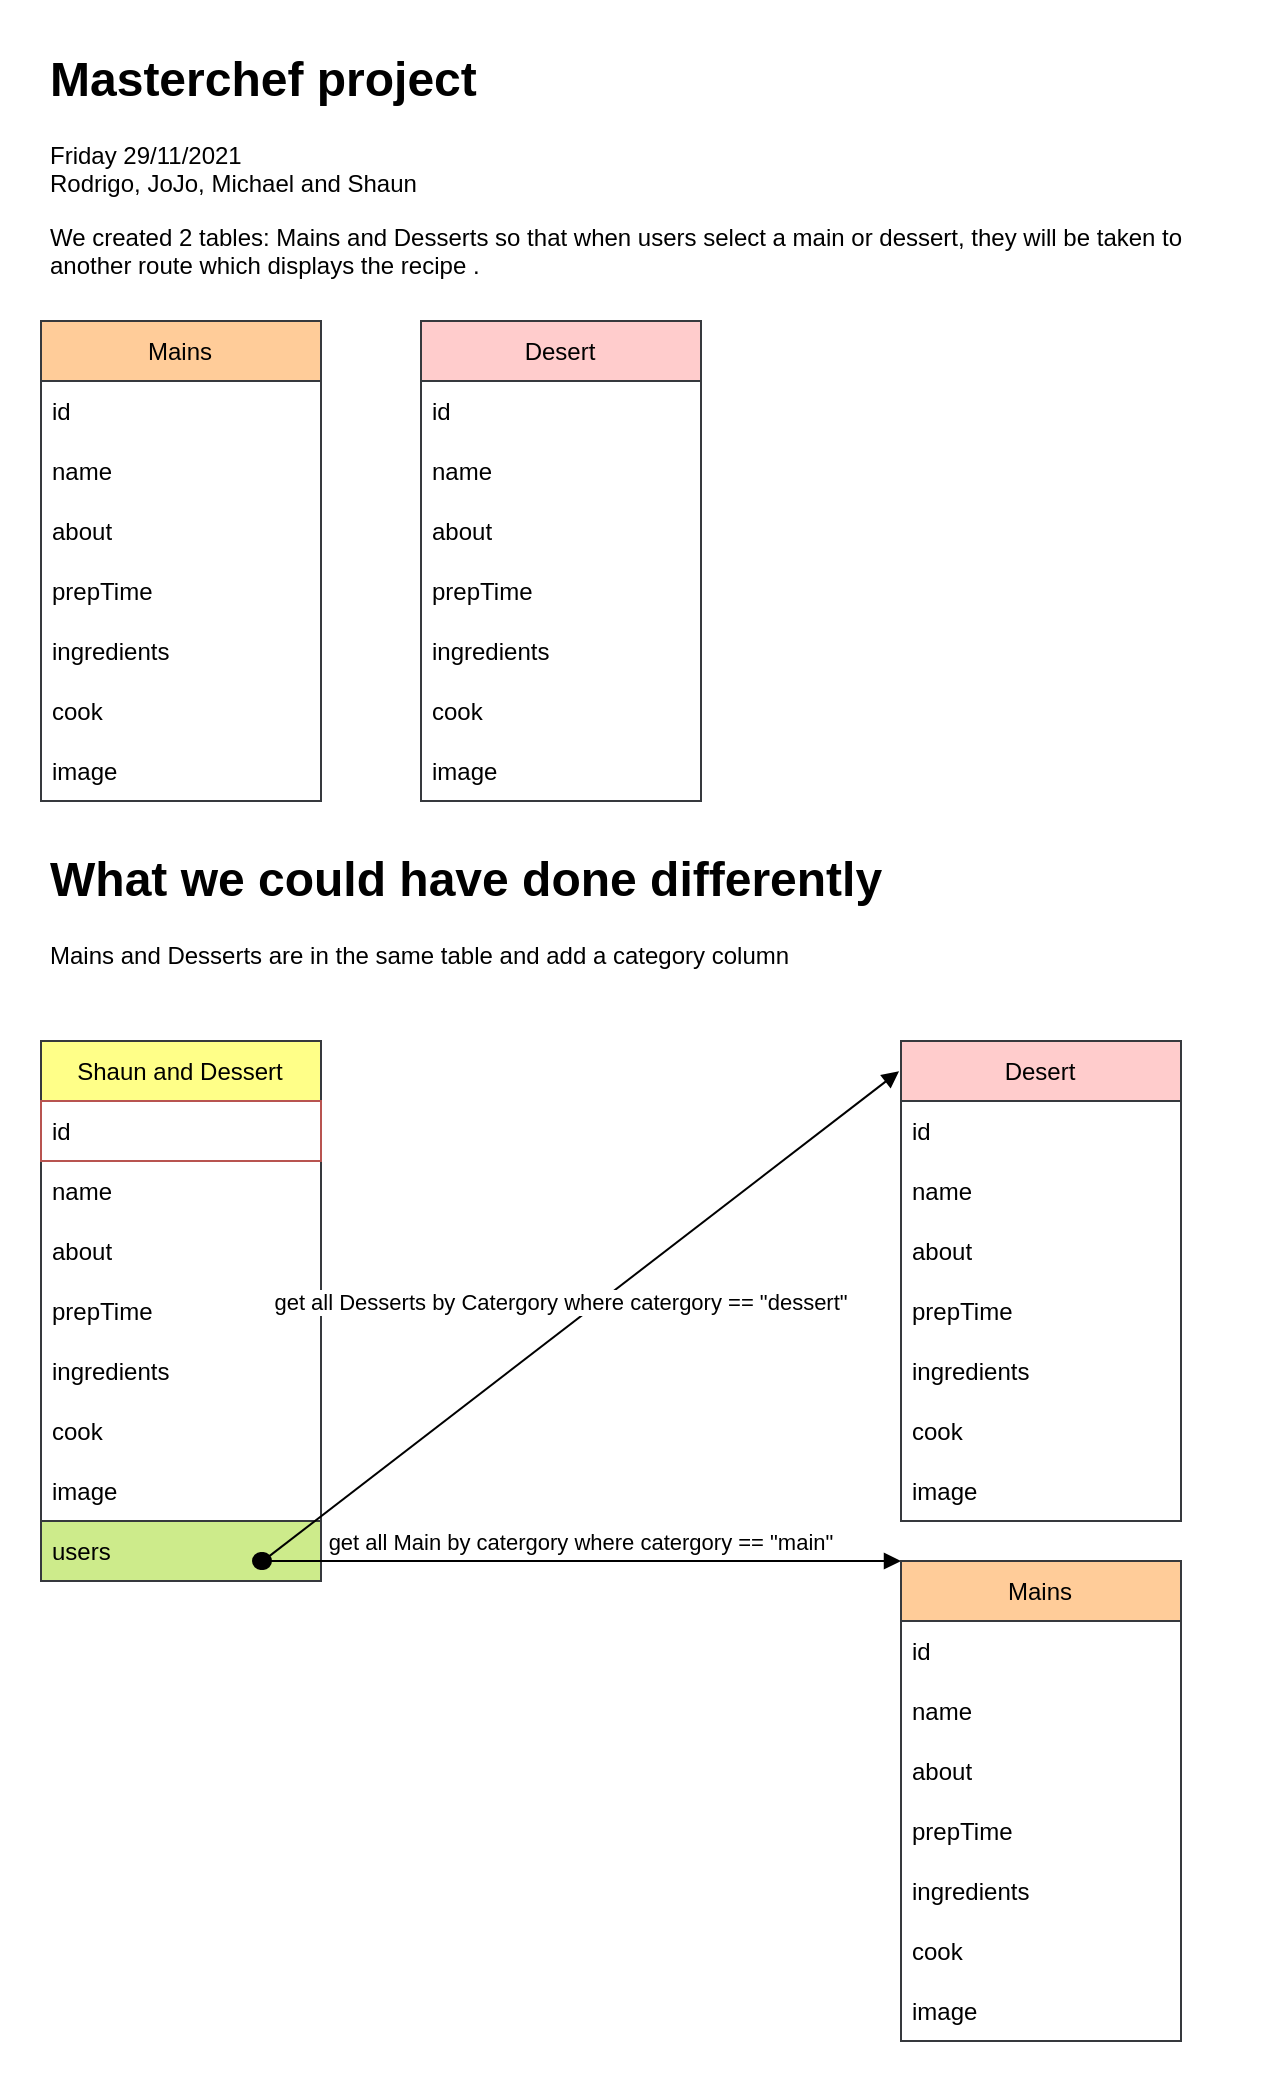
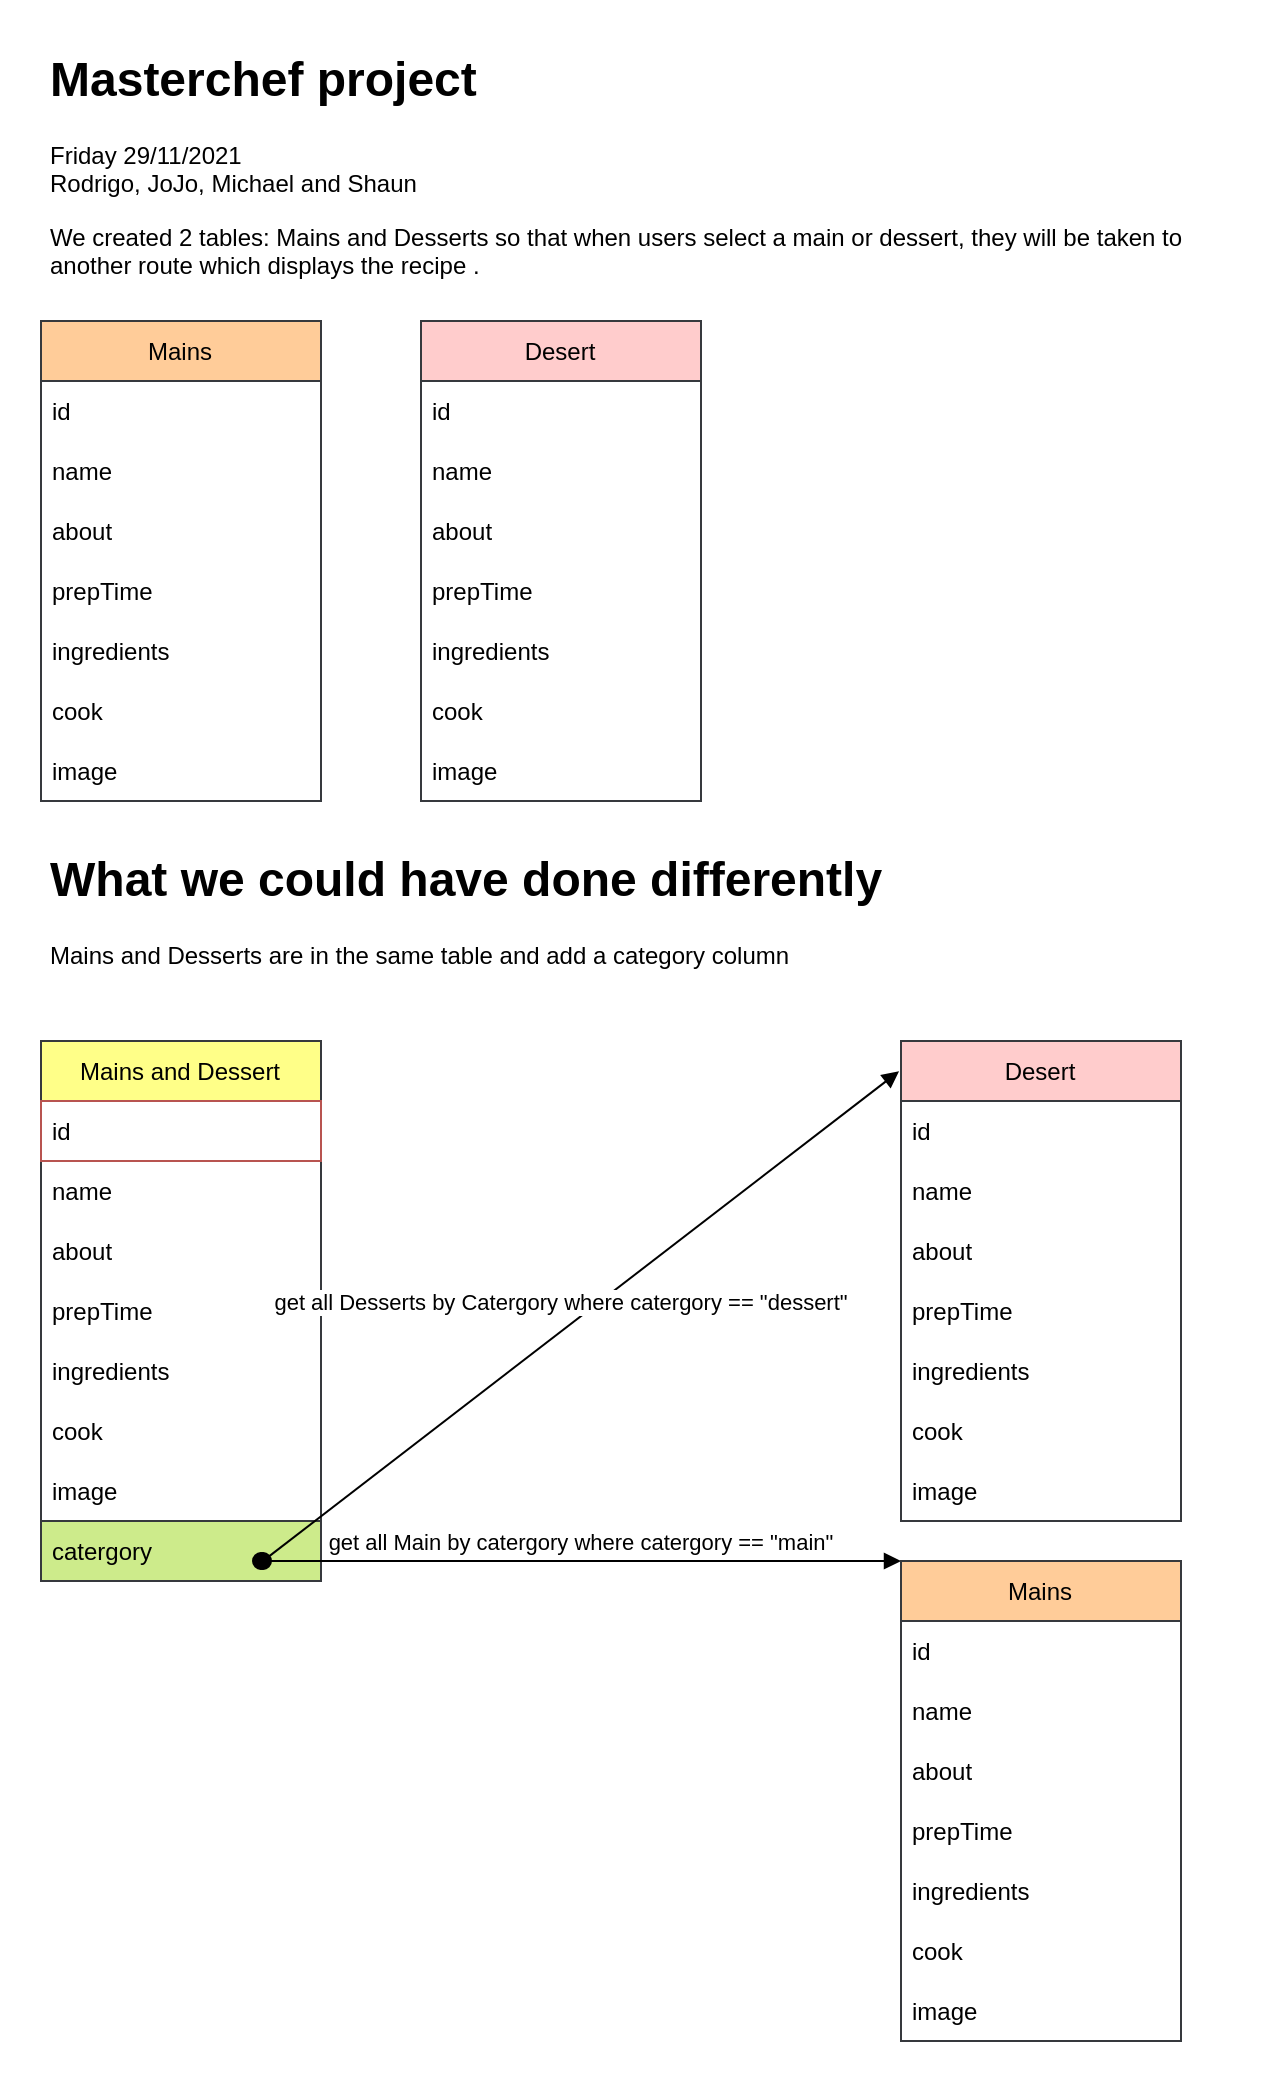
node "Shaun and Dessert": label "Shaun and Dessert" -> "Mains and Dessert"
node "users": label "users" -> "catergory"
